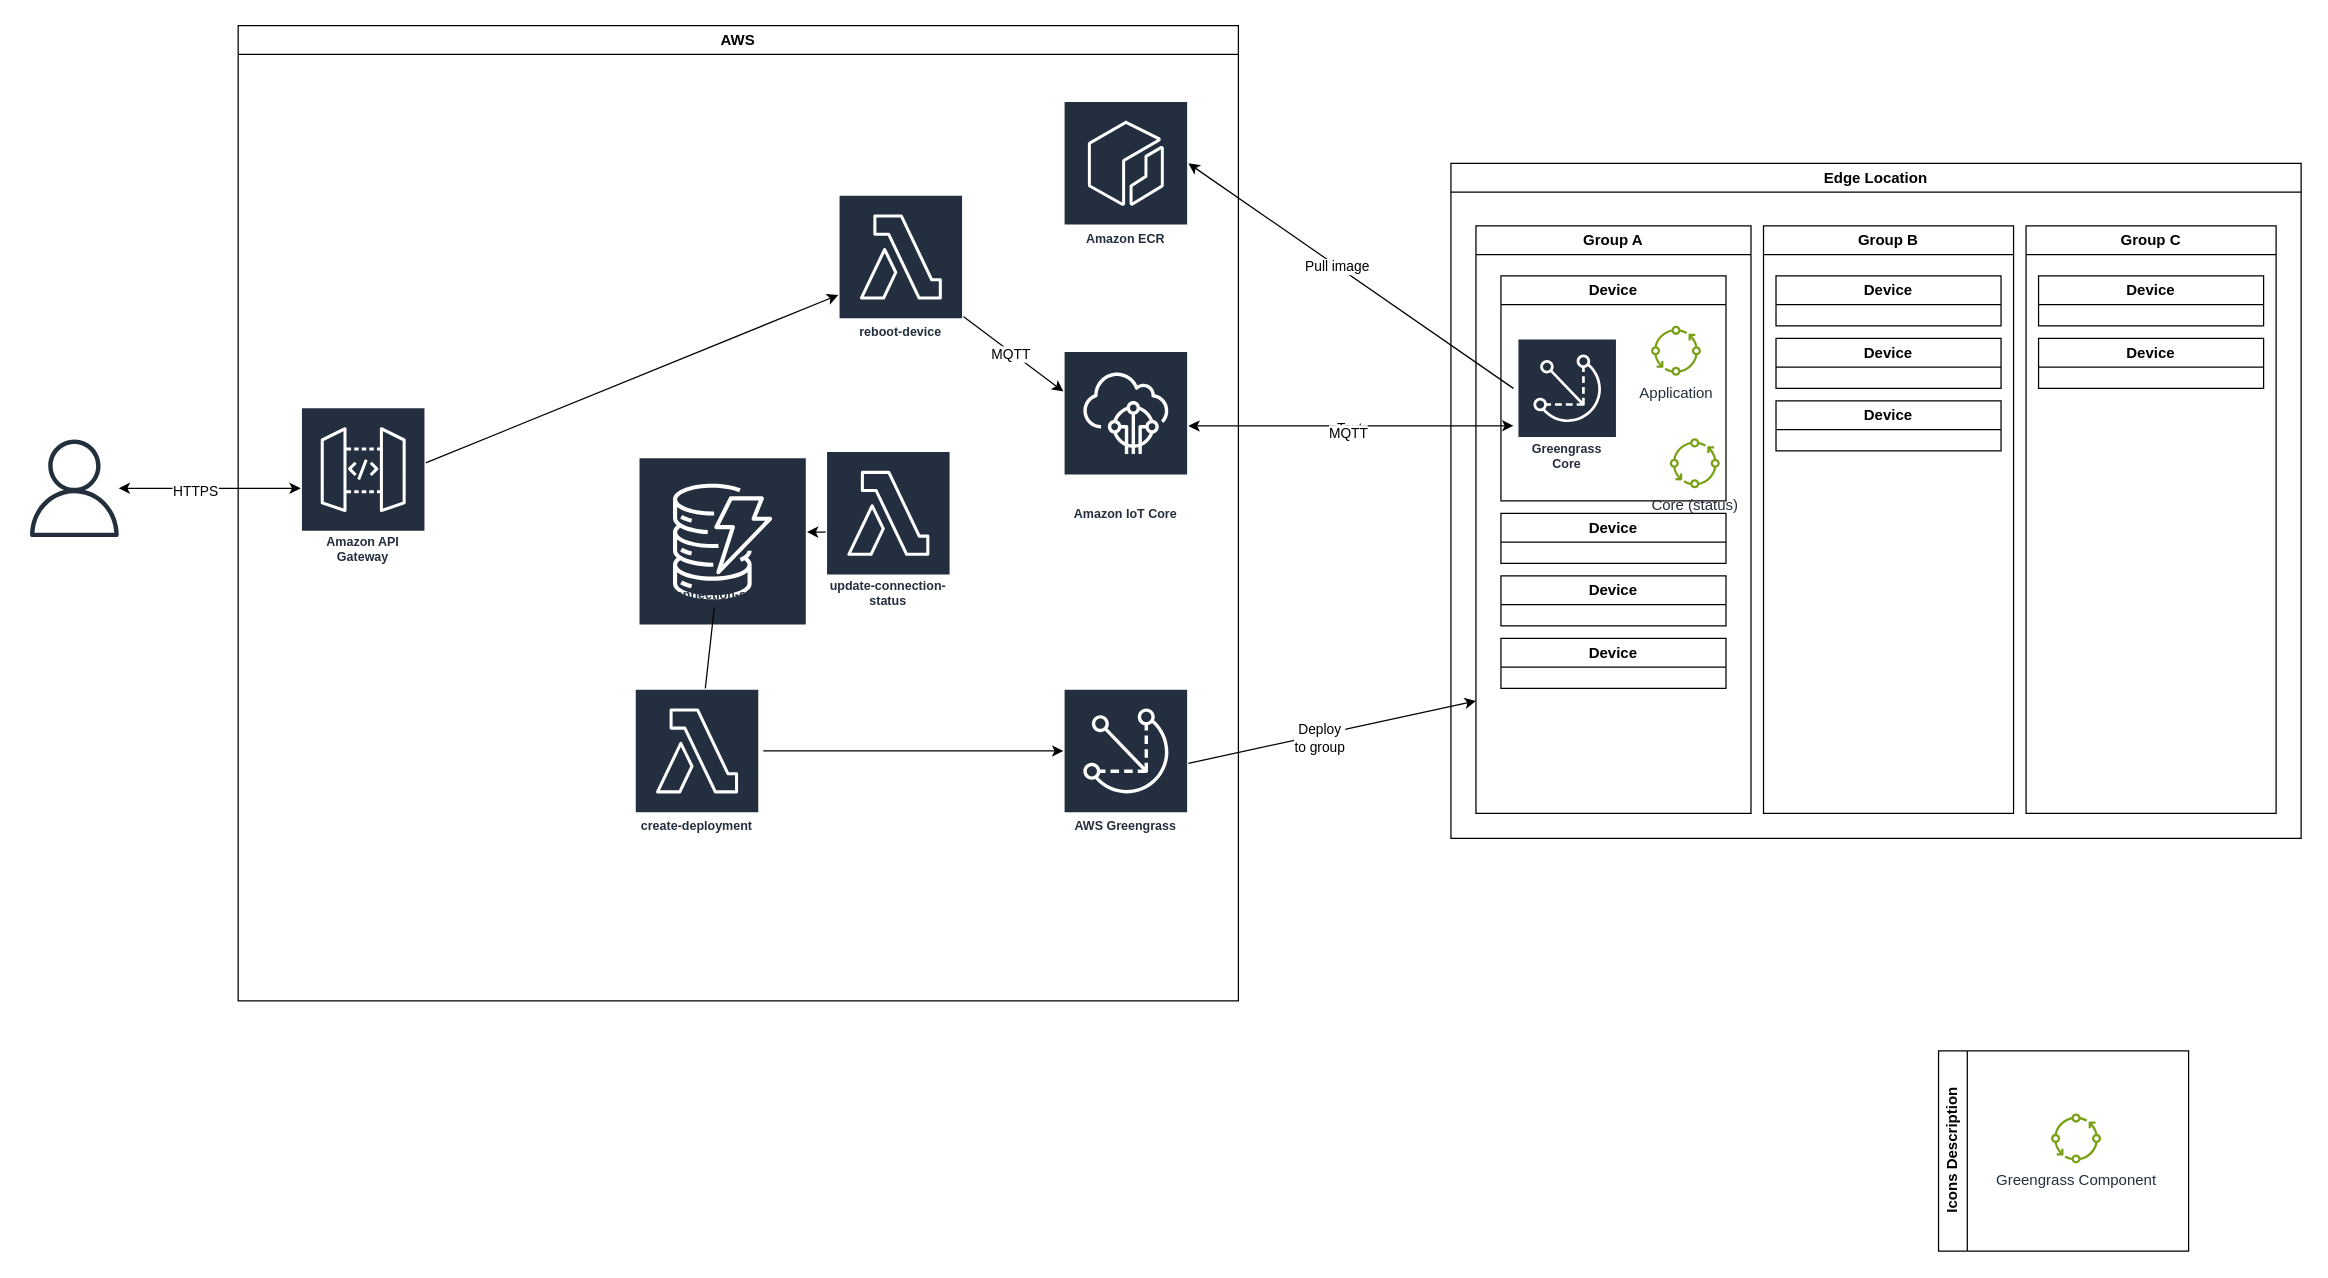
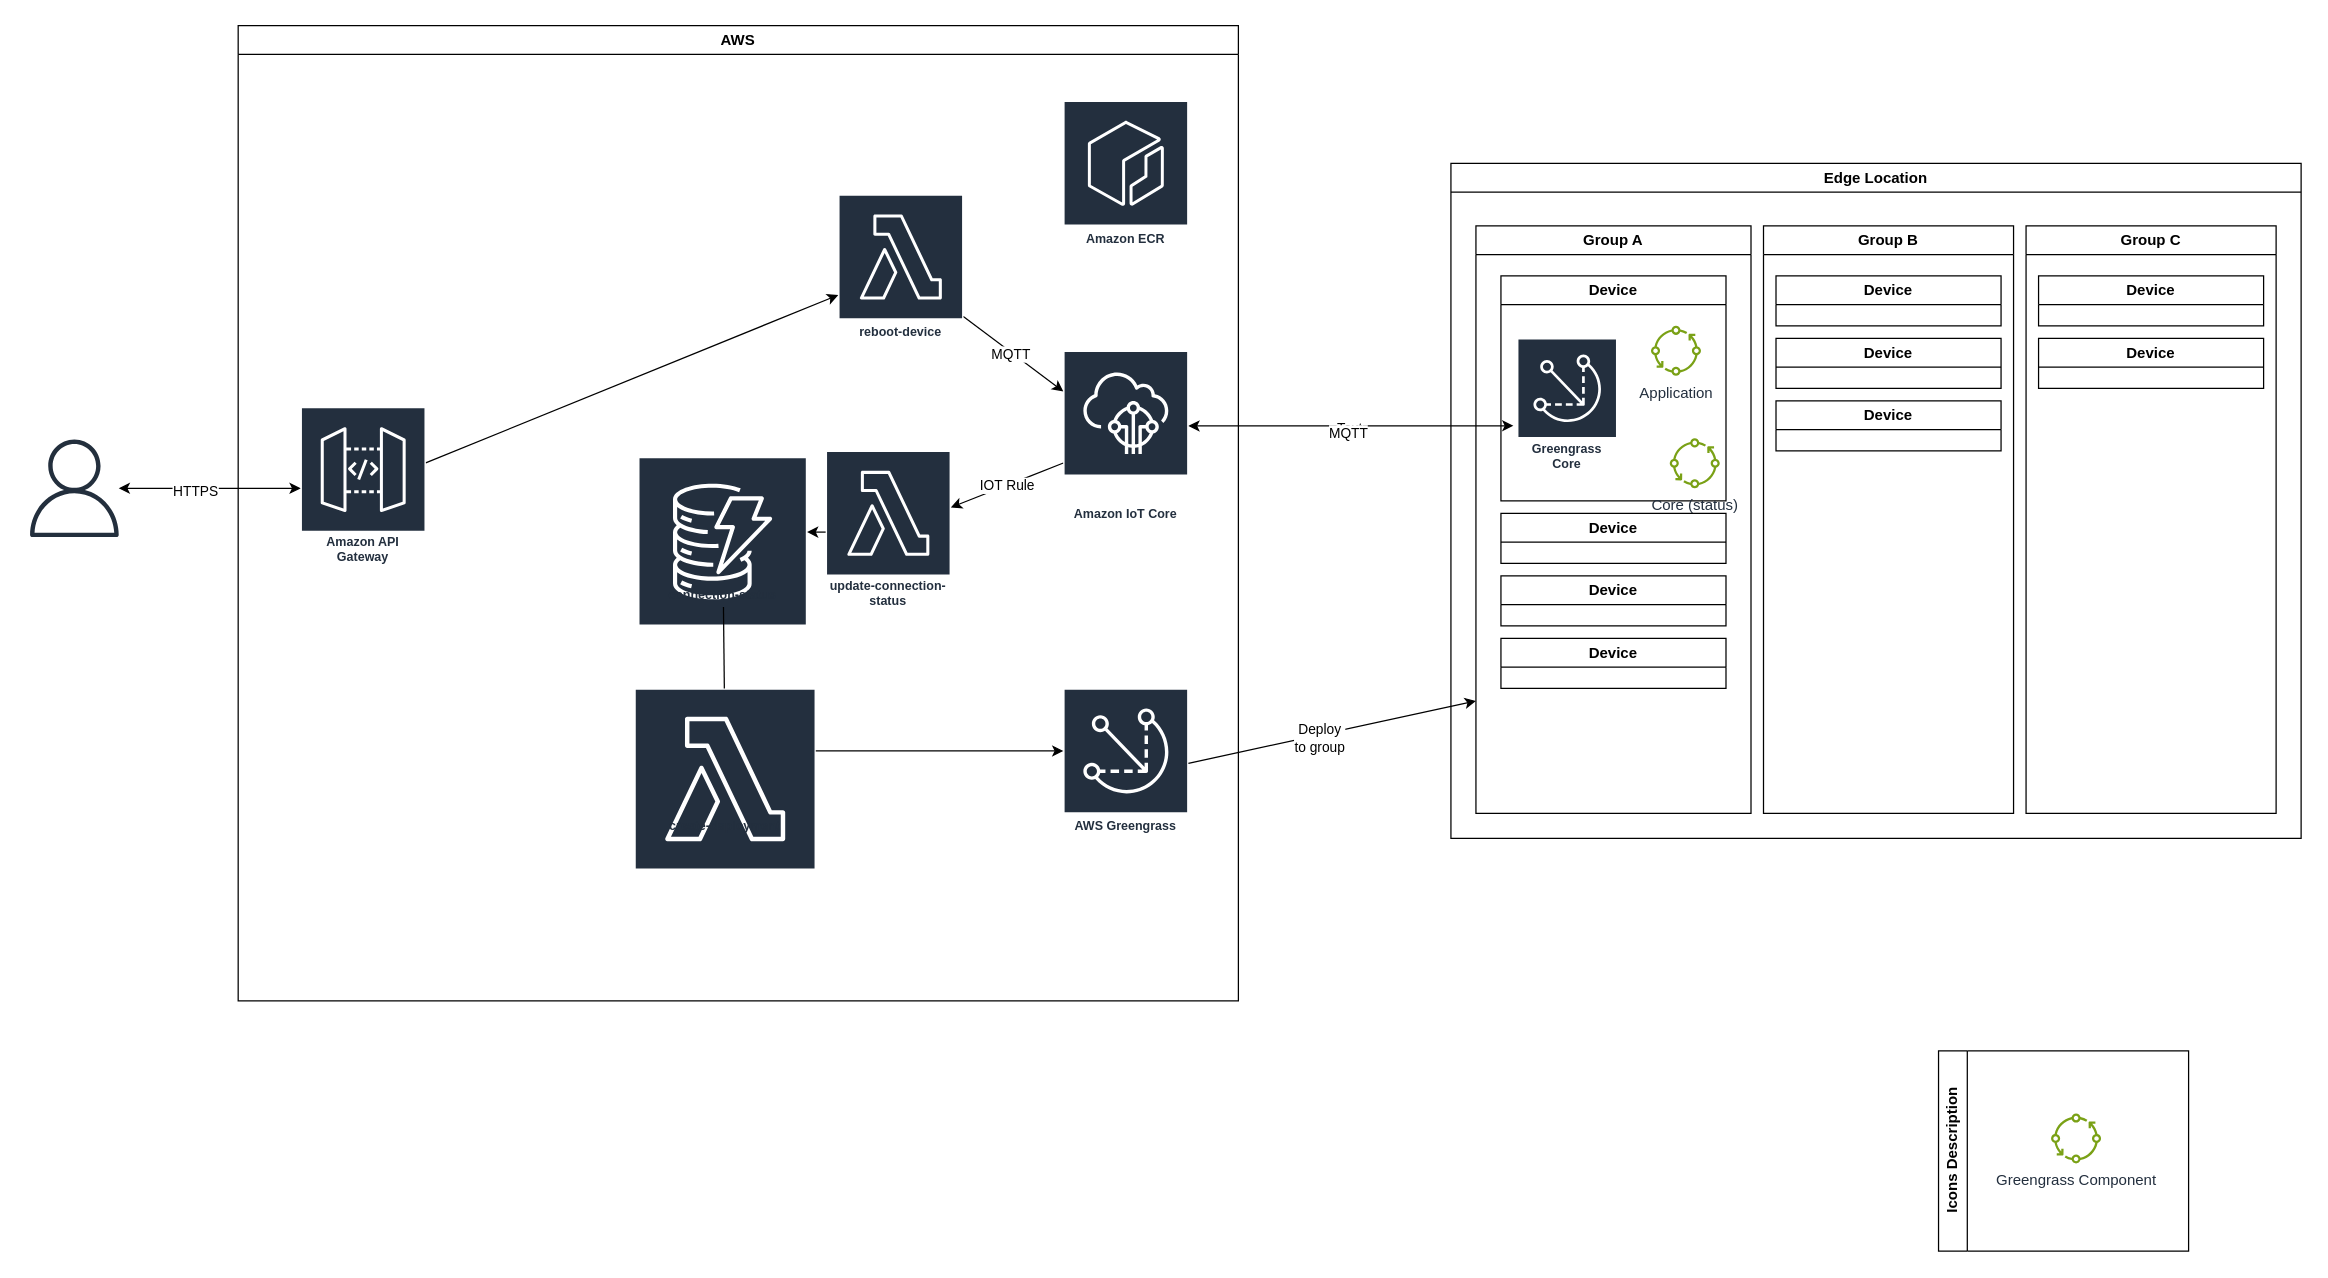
edge "Greengrass Core" -> "Amazon ECR": removed, label "Pull image"
edge "Amazon IoT Core" -> "update-connection-status": added, labels "Text", "IOT Rule"
node "create-deployment": size 125x150 -> 181x150
